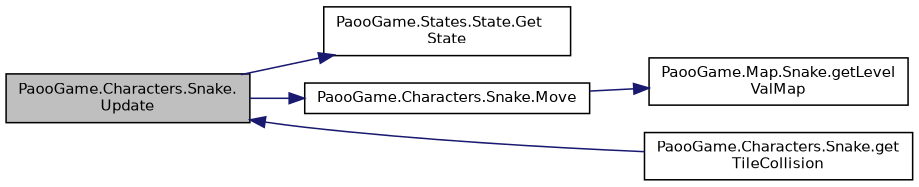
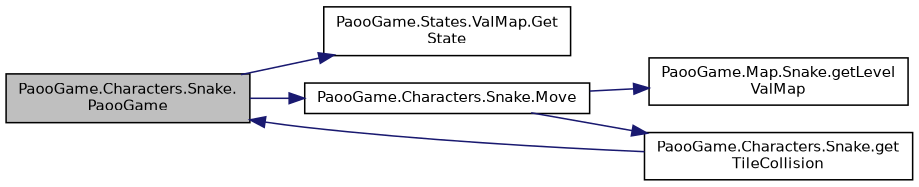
node "PaooGame.States.State.Get State": label "PaooGame.States.State.Get State" -> "PaooGame.States.ValMap.Get State"
node "PaooGame.Characters.Snake. Update": label "PaooGame.Characters.Snake. Update" -> "PaooGame.Characters.Snake. PaooGame"
edge "PaooGame.Characters.Snake.Move" -> "PaooGame.Characters.Snake.get TileCollision": added
